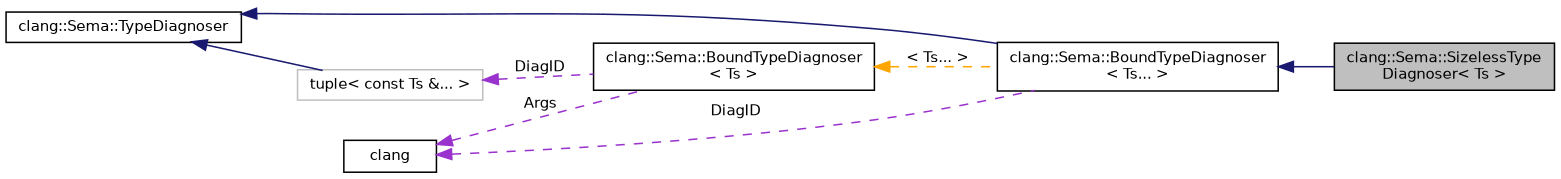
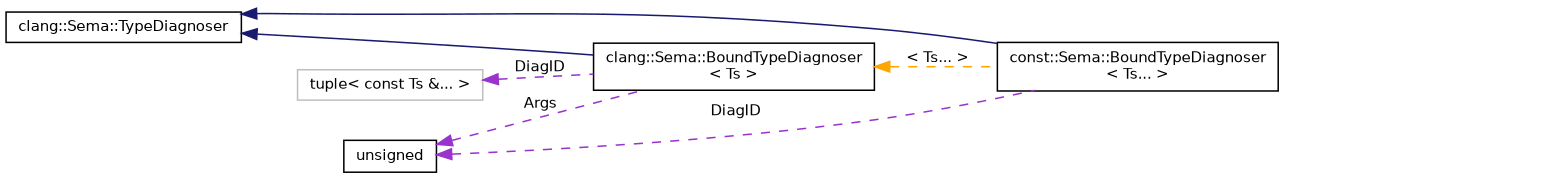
edge "tuple< const Ts &... >" -> "clang::Sema::TypeDiagnoser": now "clang::Sema::BoundTypeDiagnoser < Ts >" -> "clang::Sema::TypeDiagnoser"
node "clang::Sema::BoundTypeDiagnoser < Ts... >": label "clang::Sema::BoundTypeDiagnoser < Ts... >" -> "const::Sema::BoundTypeDiagnoser < Ts... >"
node "clang::Sema::SizelessType Diagnoser< Ts >": removed
node "clang": label "clang" -> "unsigned"
